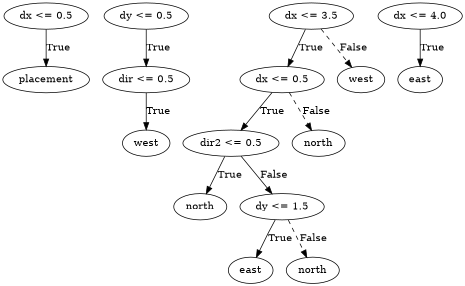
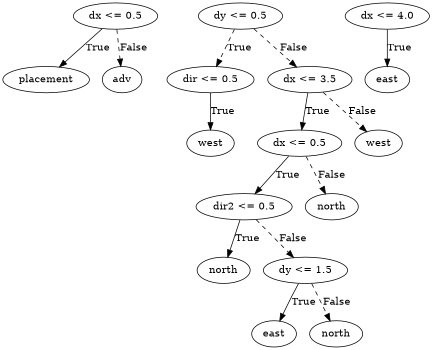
edge "dy <= 0.5" -> "dir <= 0.5": style solid -> dashed
edge "dy <= 0.5" -> "dx <= 3.5": added, label "False"
node "adv": added
edge "dir2 <= 0.5" -> "dy <= 1.5": style solid -> dashed
